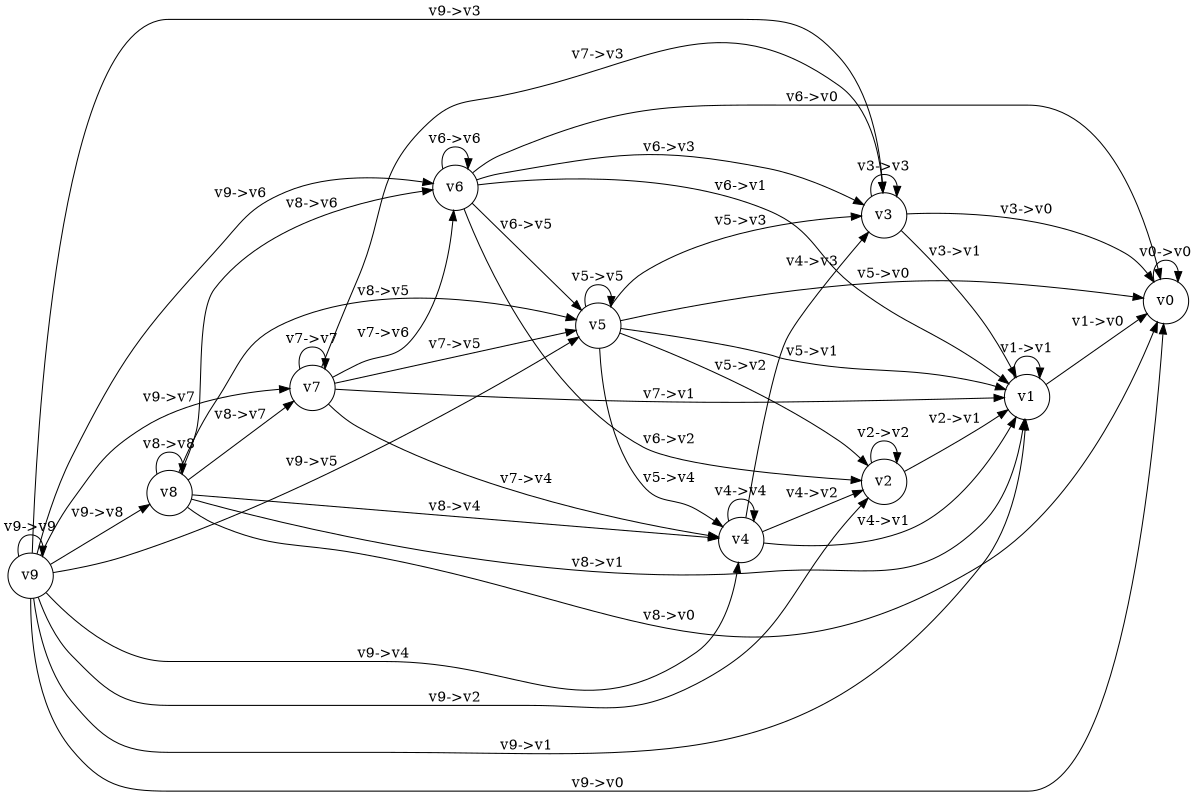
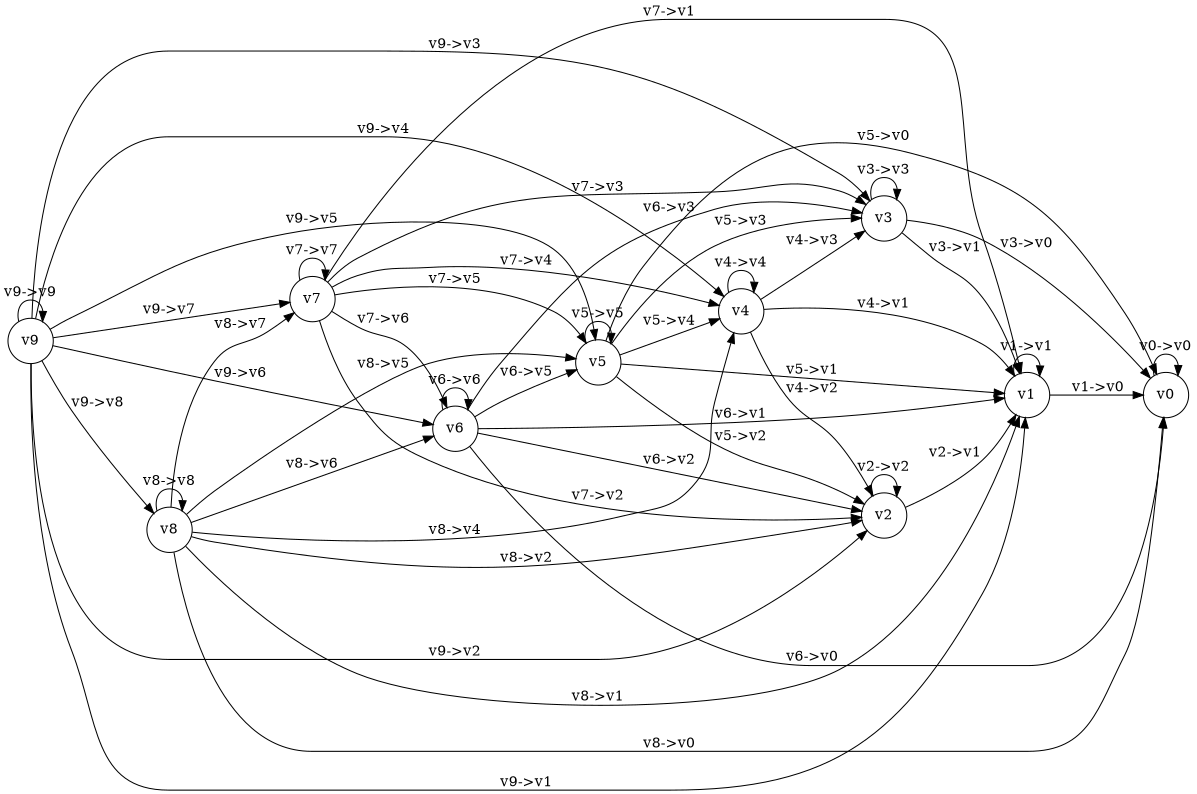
edge "v7" -> "v2": added, label "v7->v2"
edge "v8" -> "v2": added, label "v8->v2"
edge "v9" -> "v0": removed, label "v9->v0"
